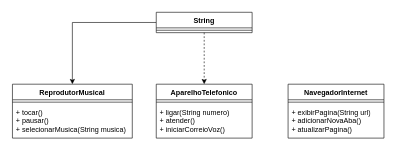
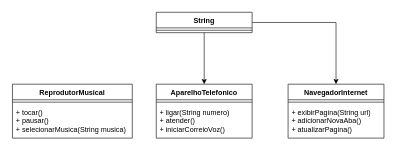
edge "String" -> "ReprodutorMusical": removed
edge "String" -> "NavegadorInternet": added
edge "String" -> "AparelhoTelefonico": style dashed -> solid
